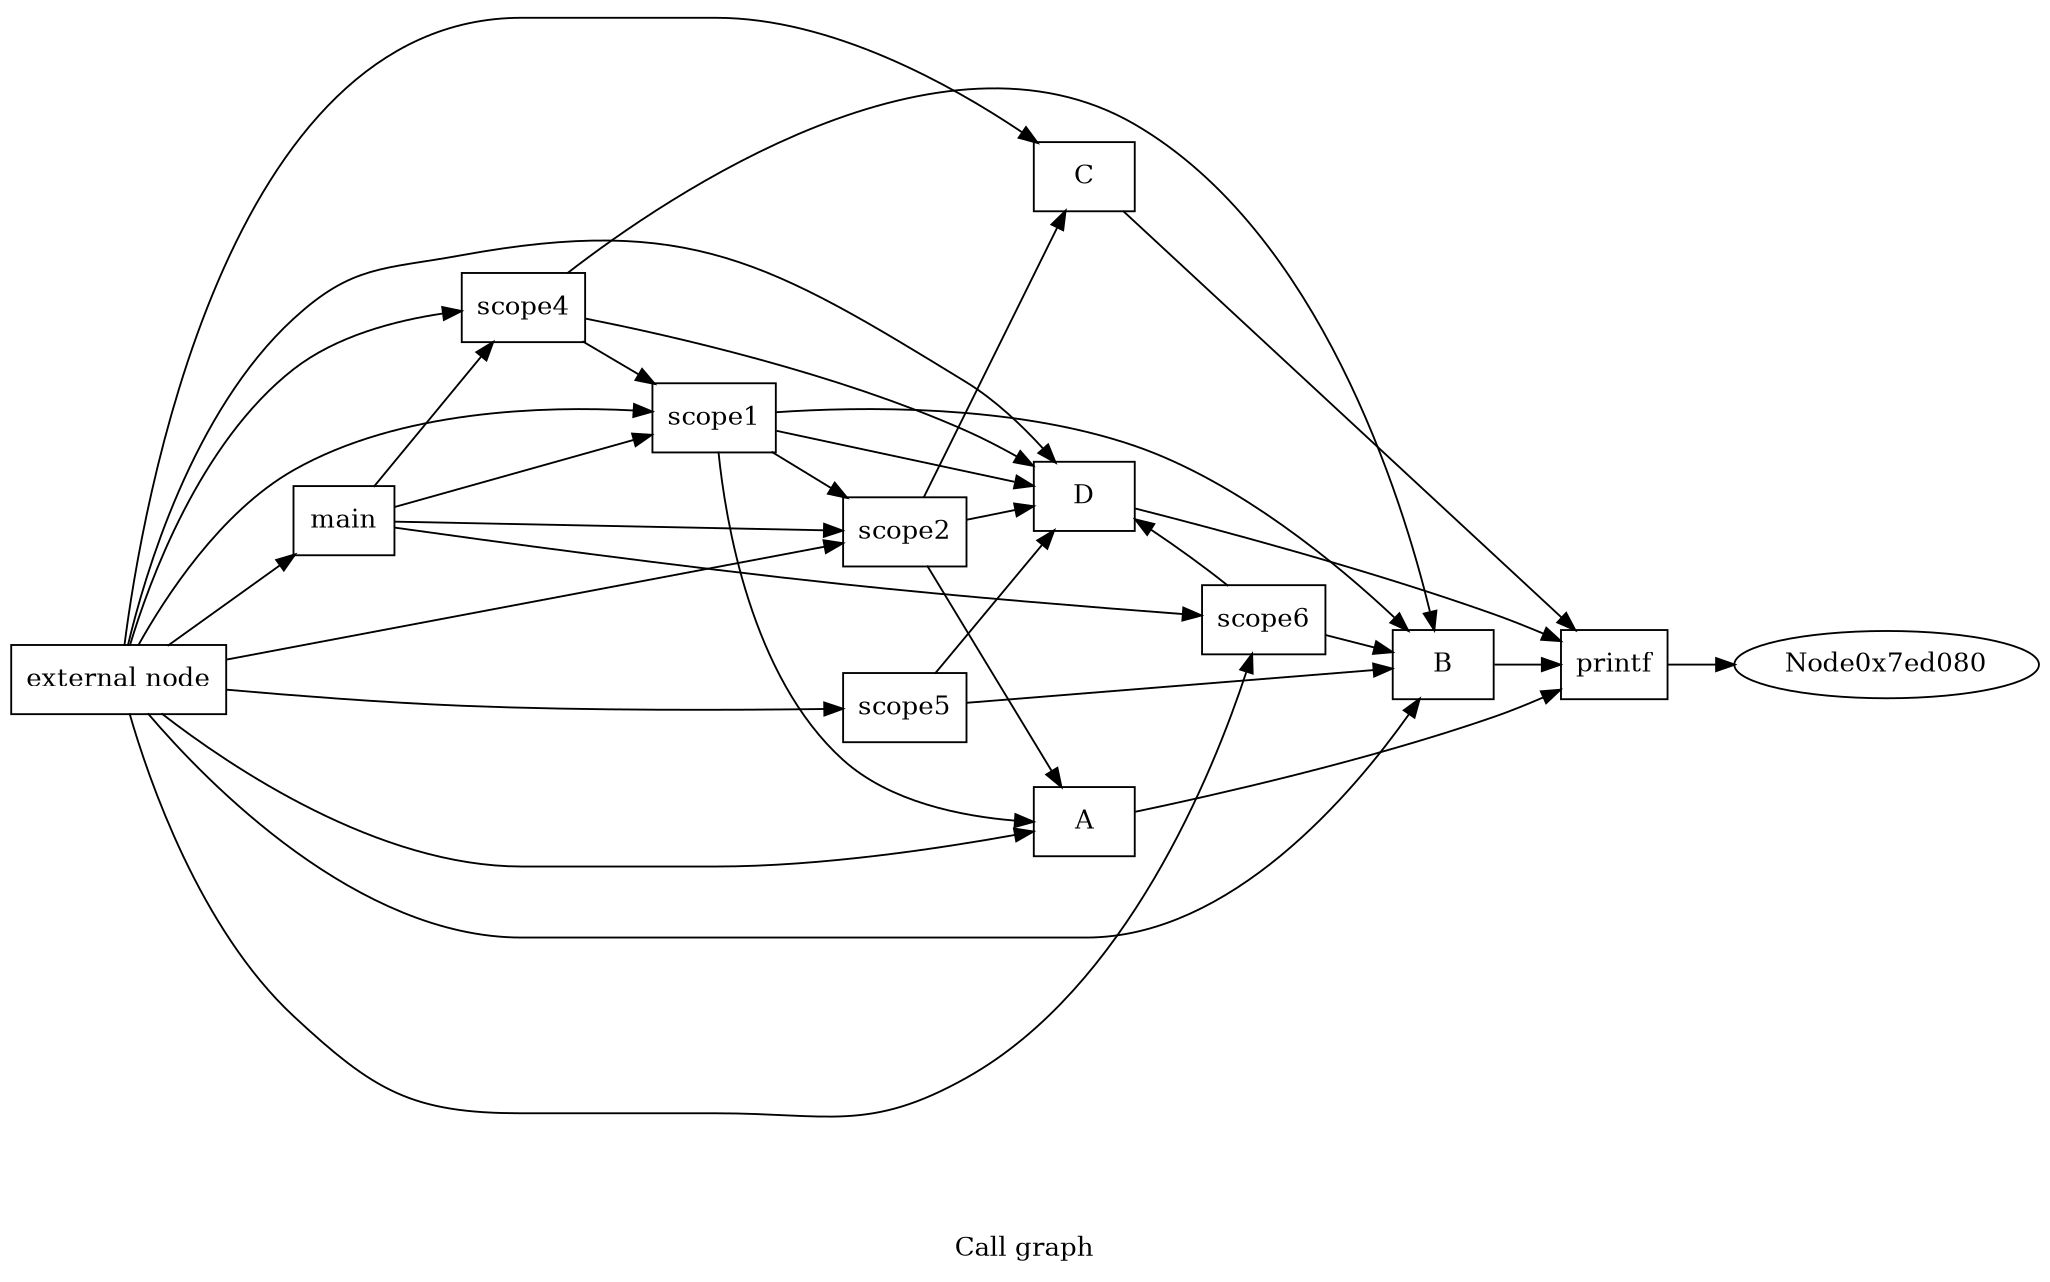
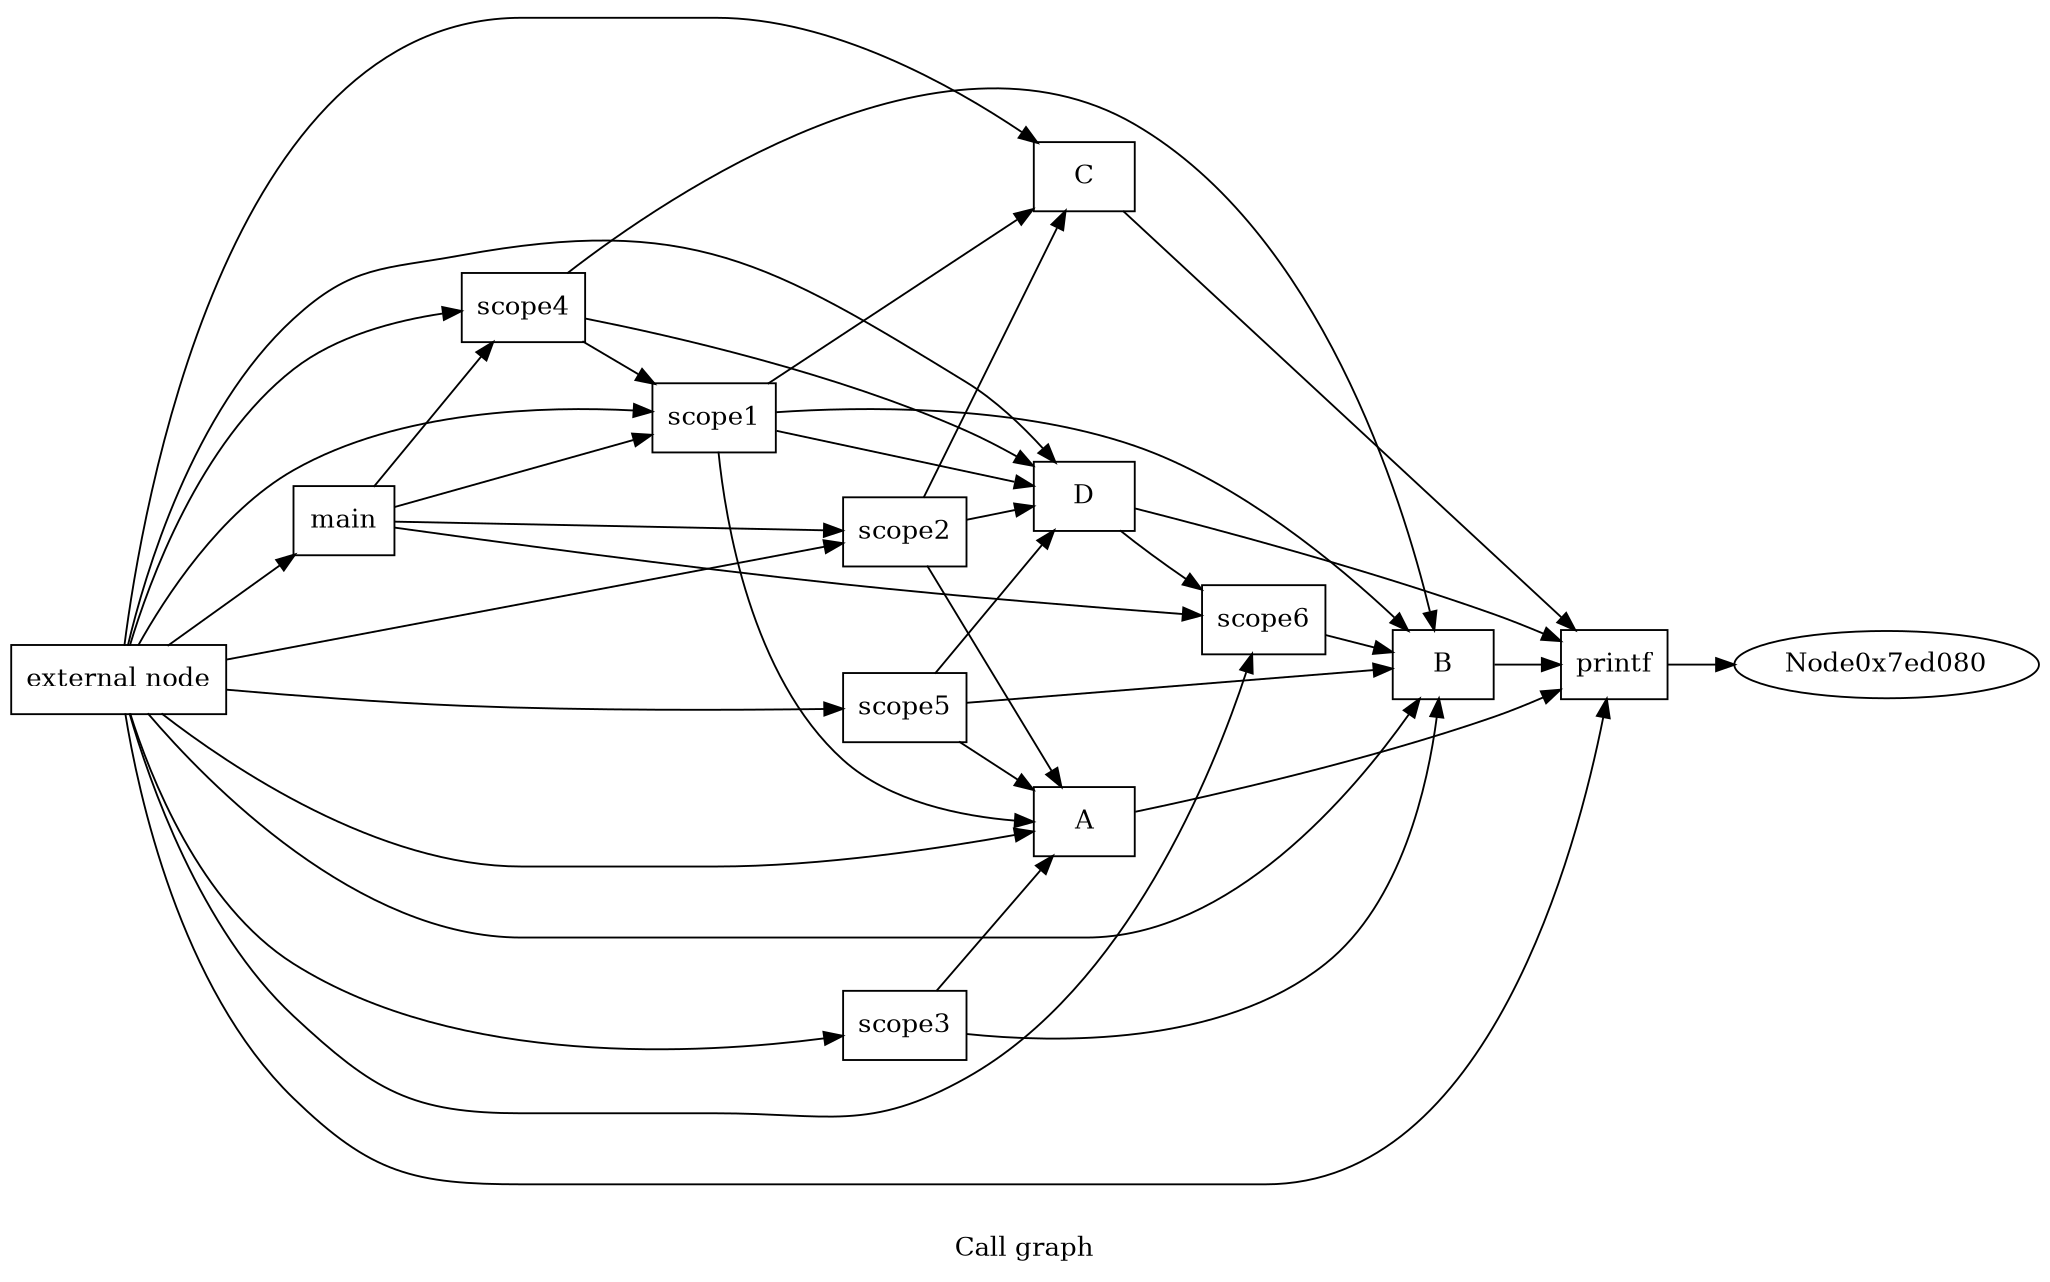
edge "scope1" -> "scope2": now "scope1" -> "C"
edge "scope6" -> "D": reversed
edge "scope5" -> "A": added
node "scope3": added
edge "external node" -> "printf": added
